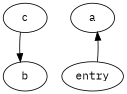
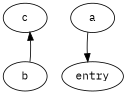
edge "c" -> "b": reversed
edge "entry" -> "a": reversed
